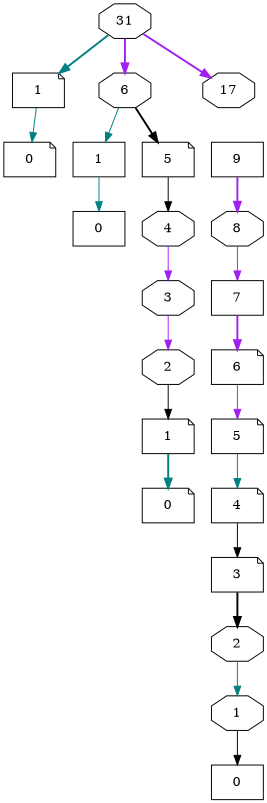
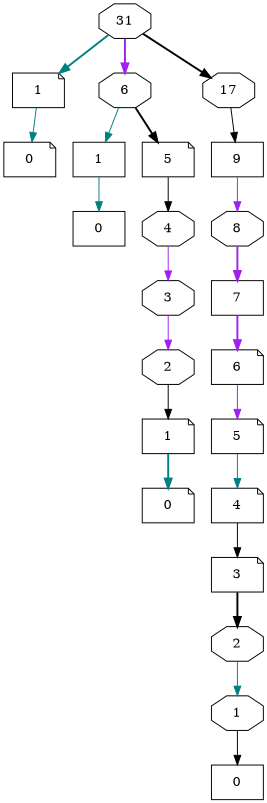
edge "31" -> "17": color purple -> black
edge "17" -> "9": added
edge "9" -> "8": style bold -> solid
edge "8" -> "7": style solid -> bold
